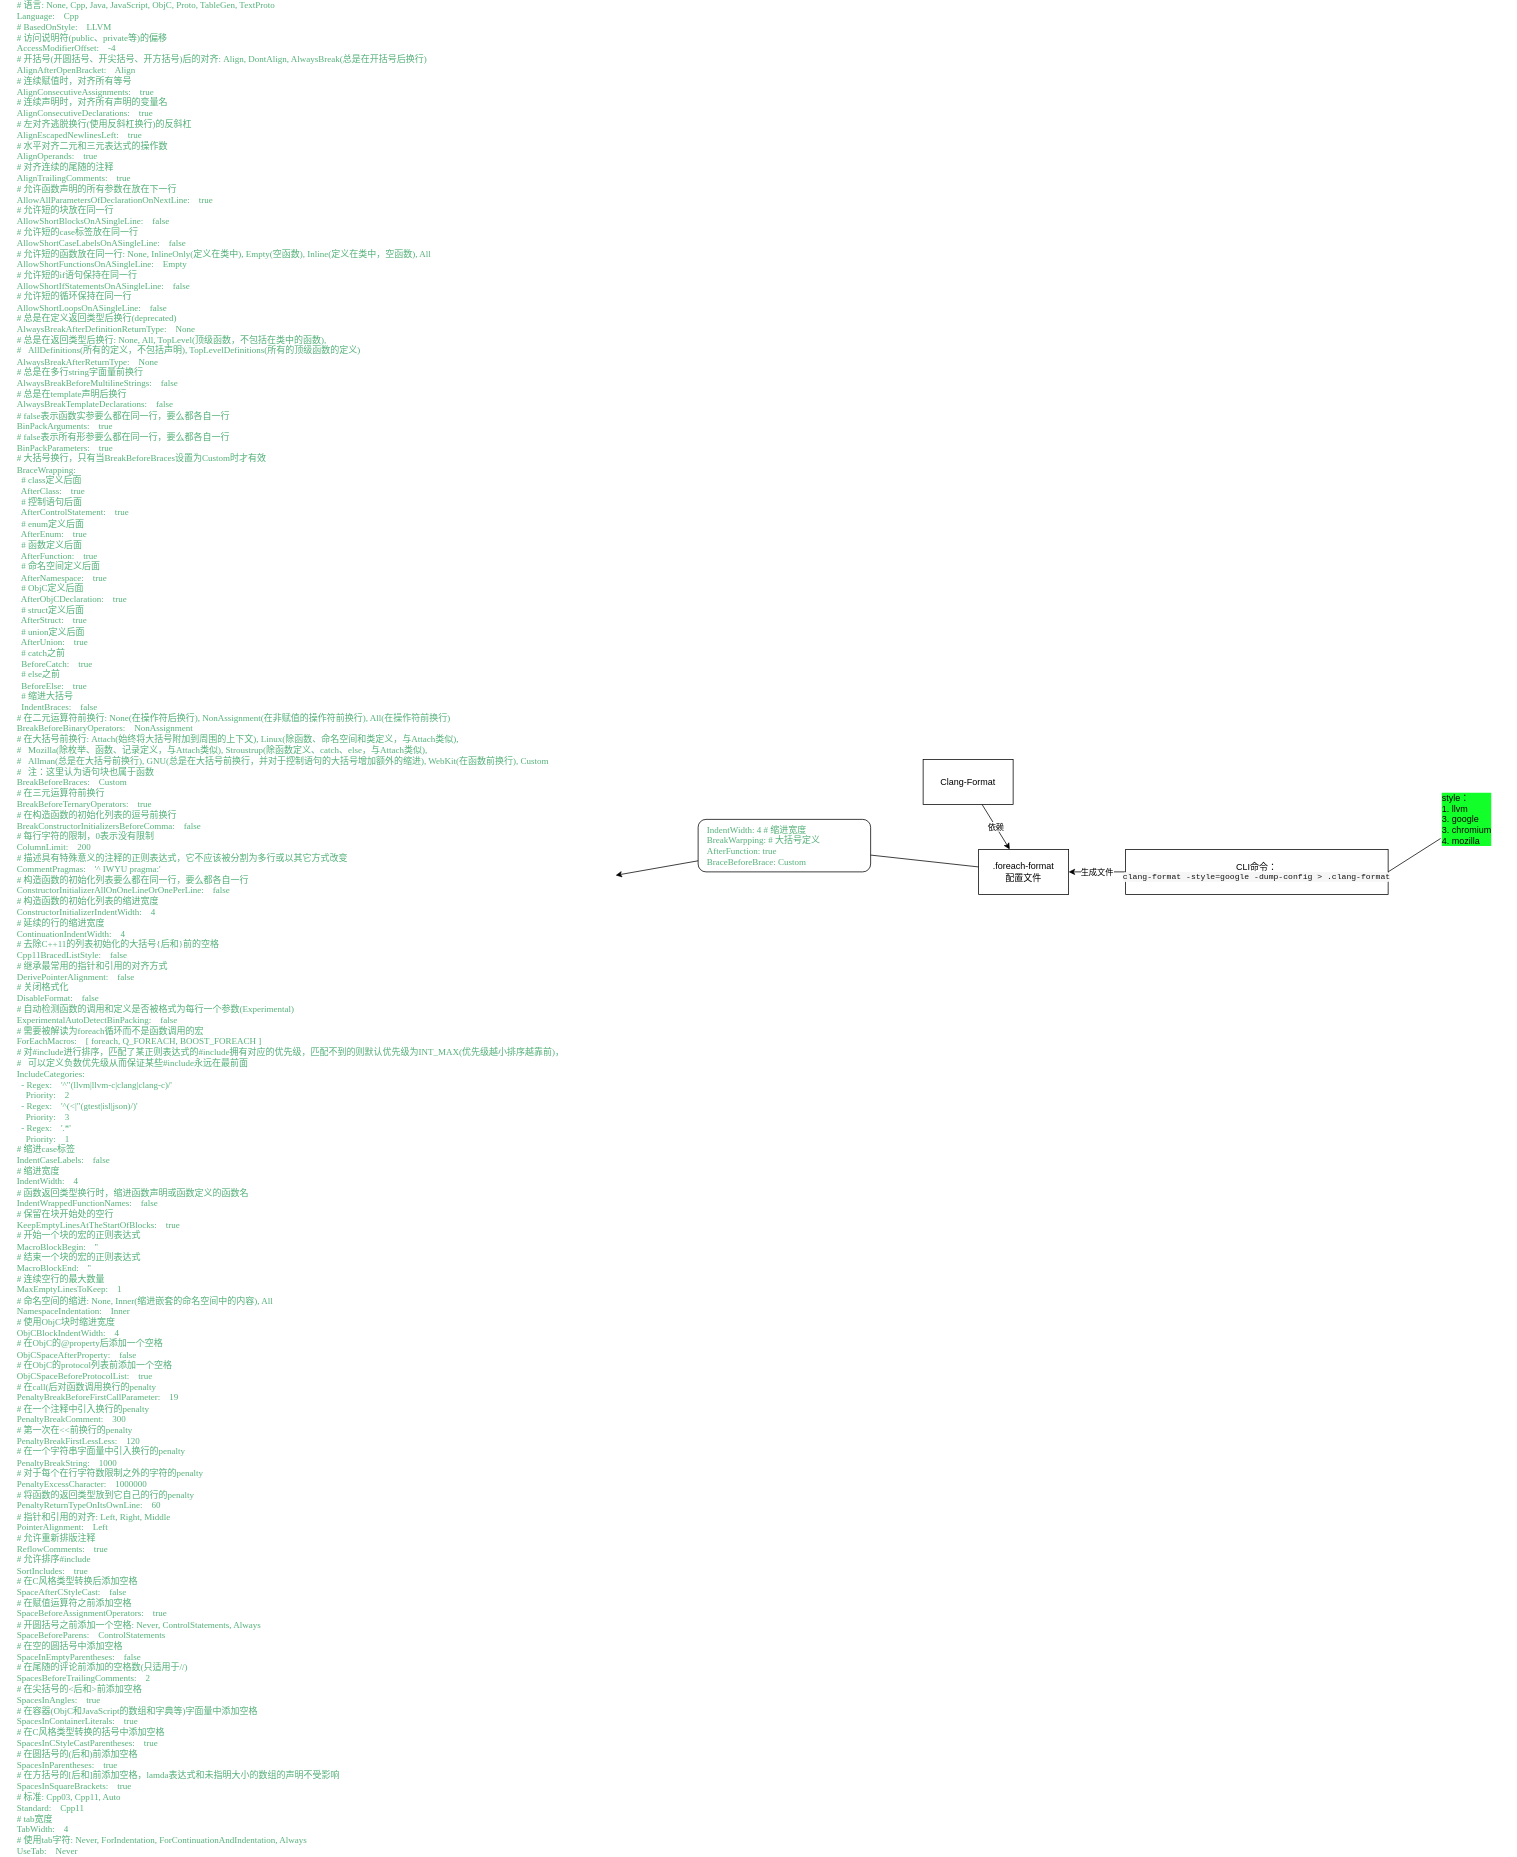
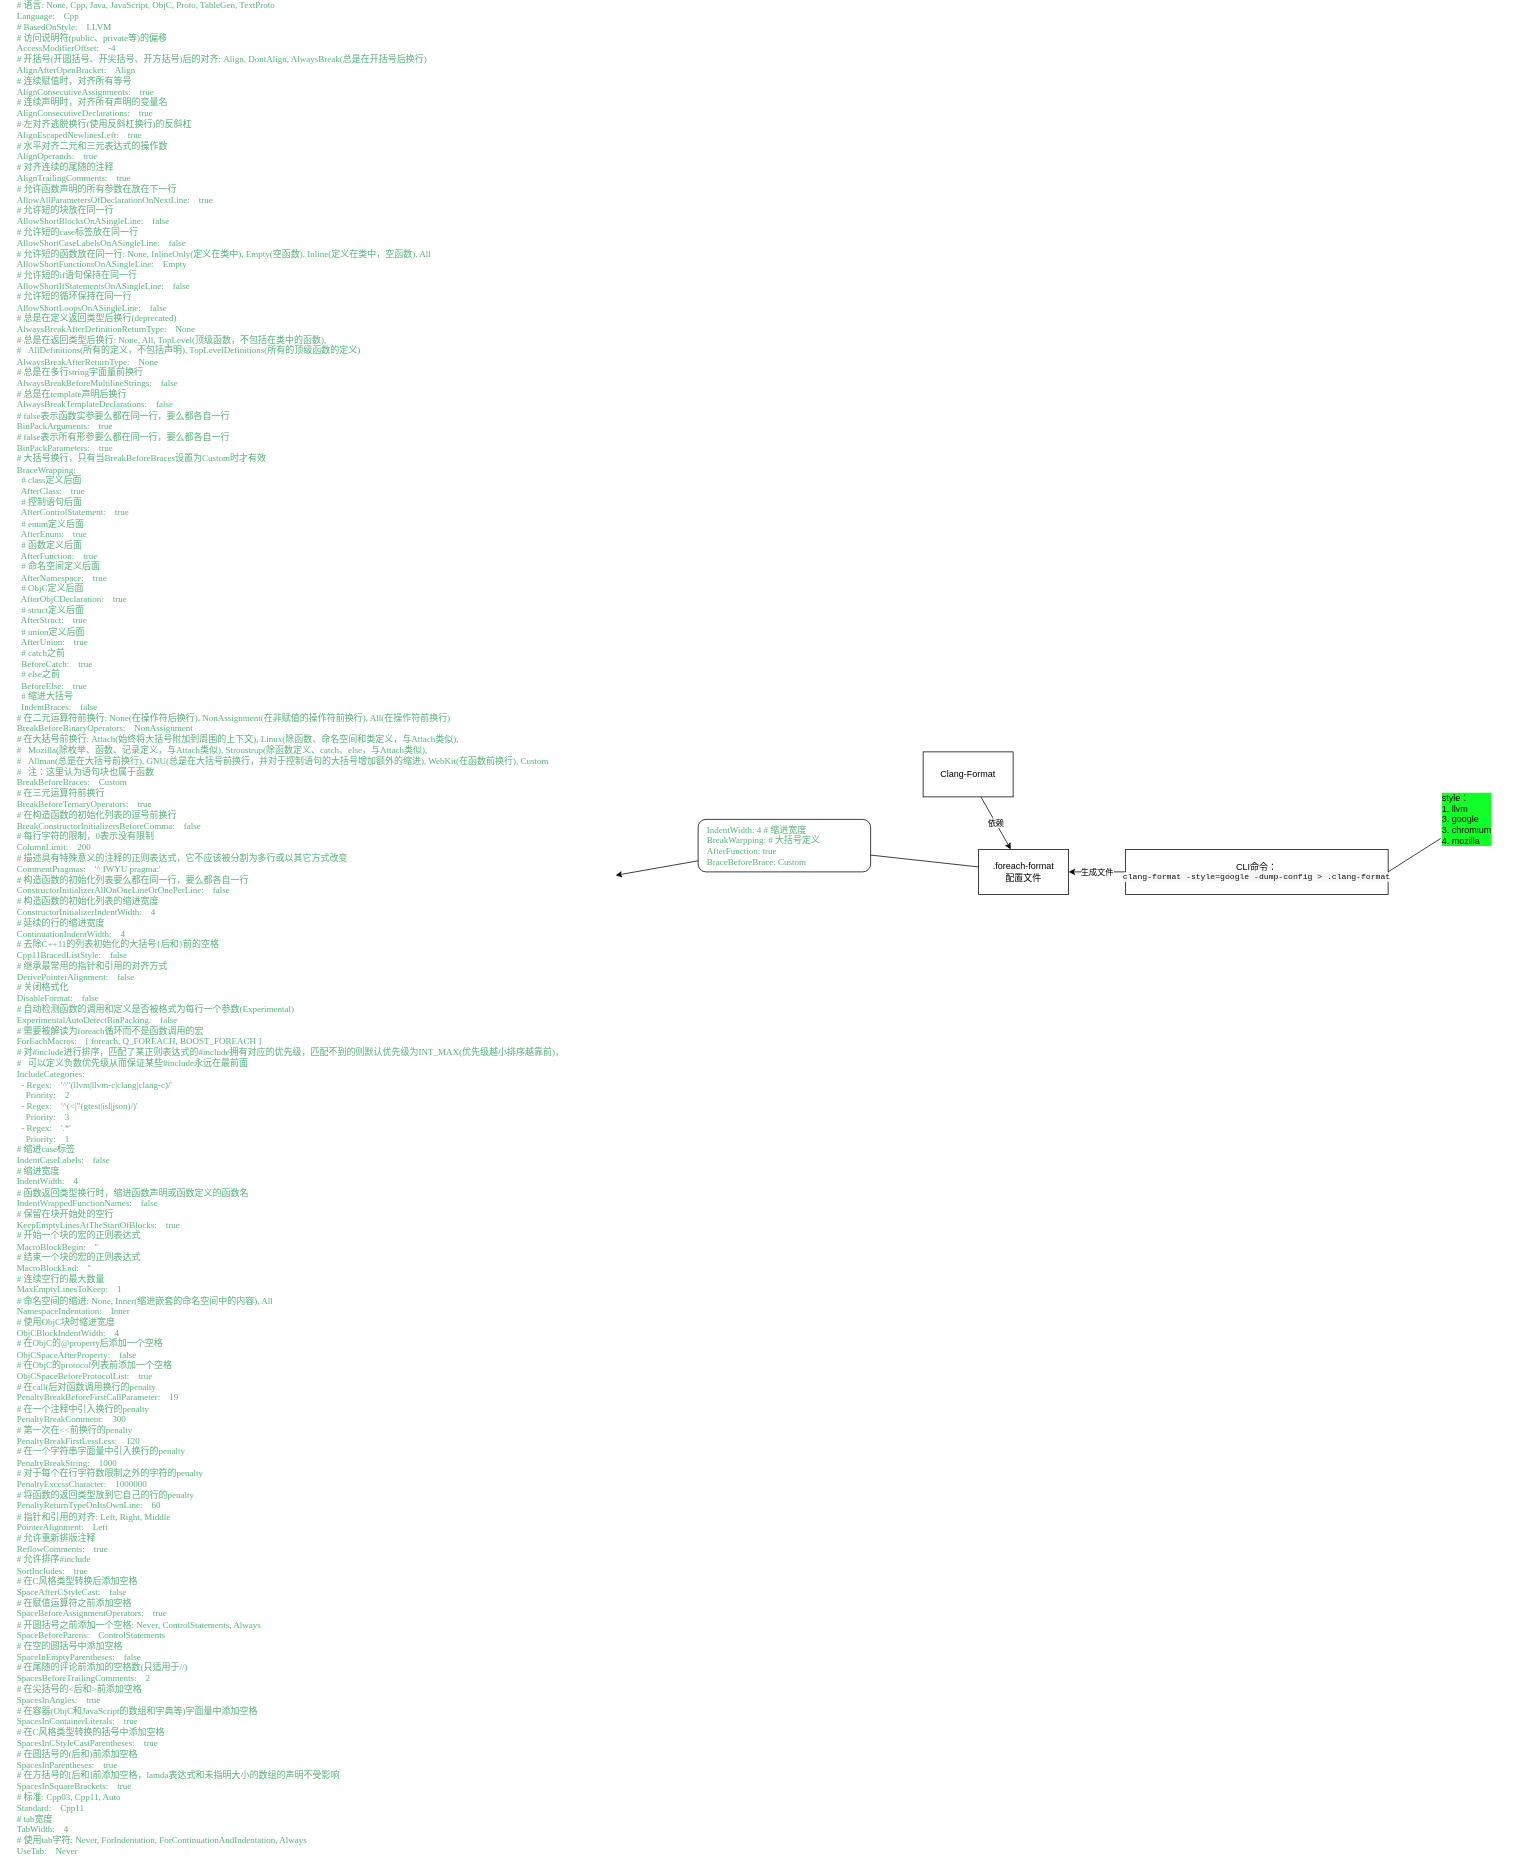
node "Clang-Format": moved (968, 782) -> (968, 774)
